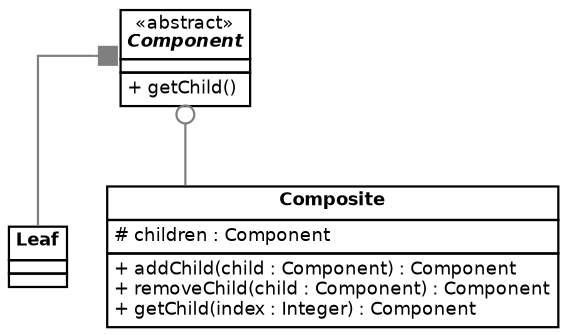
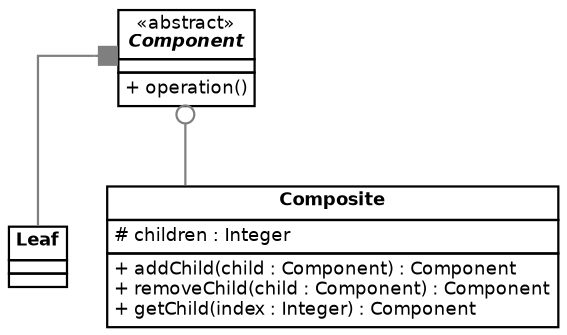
node "Component": text "+ getChild()" -> "+ operation()"
node "Composite": text "# children : Component" -> "# children : Integer"
